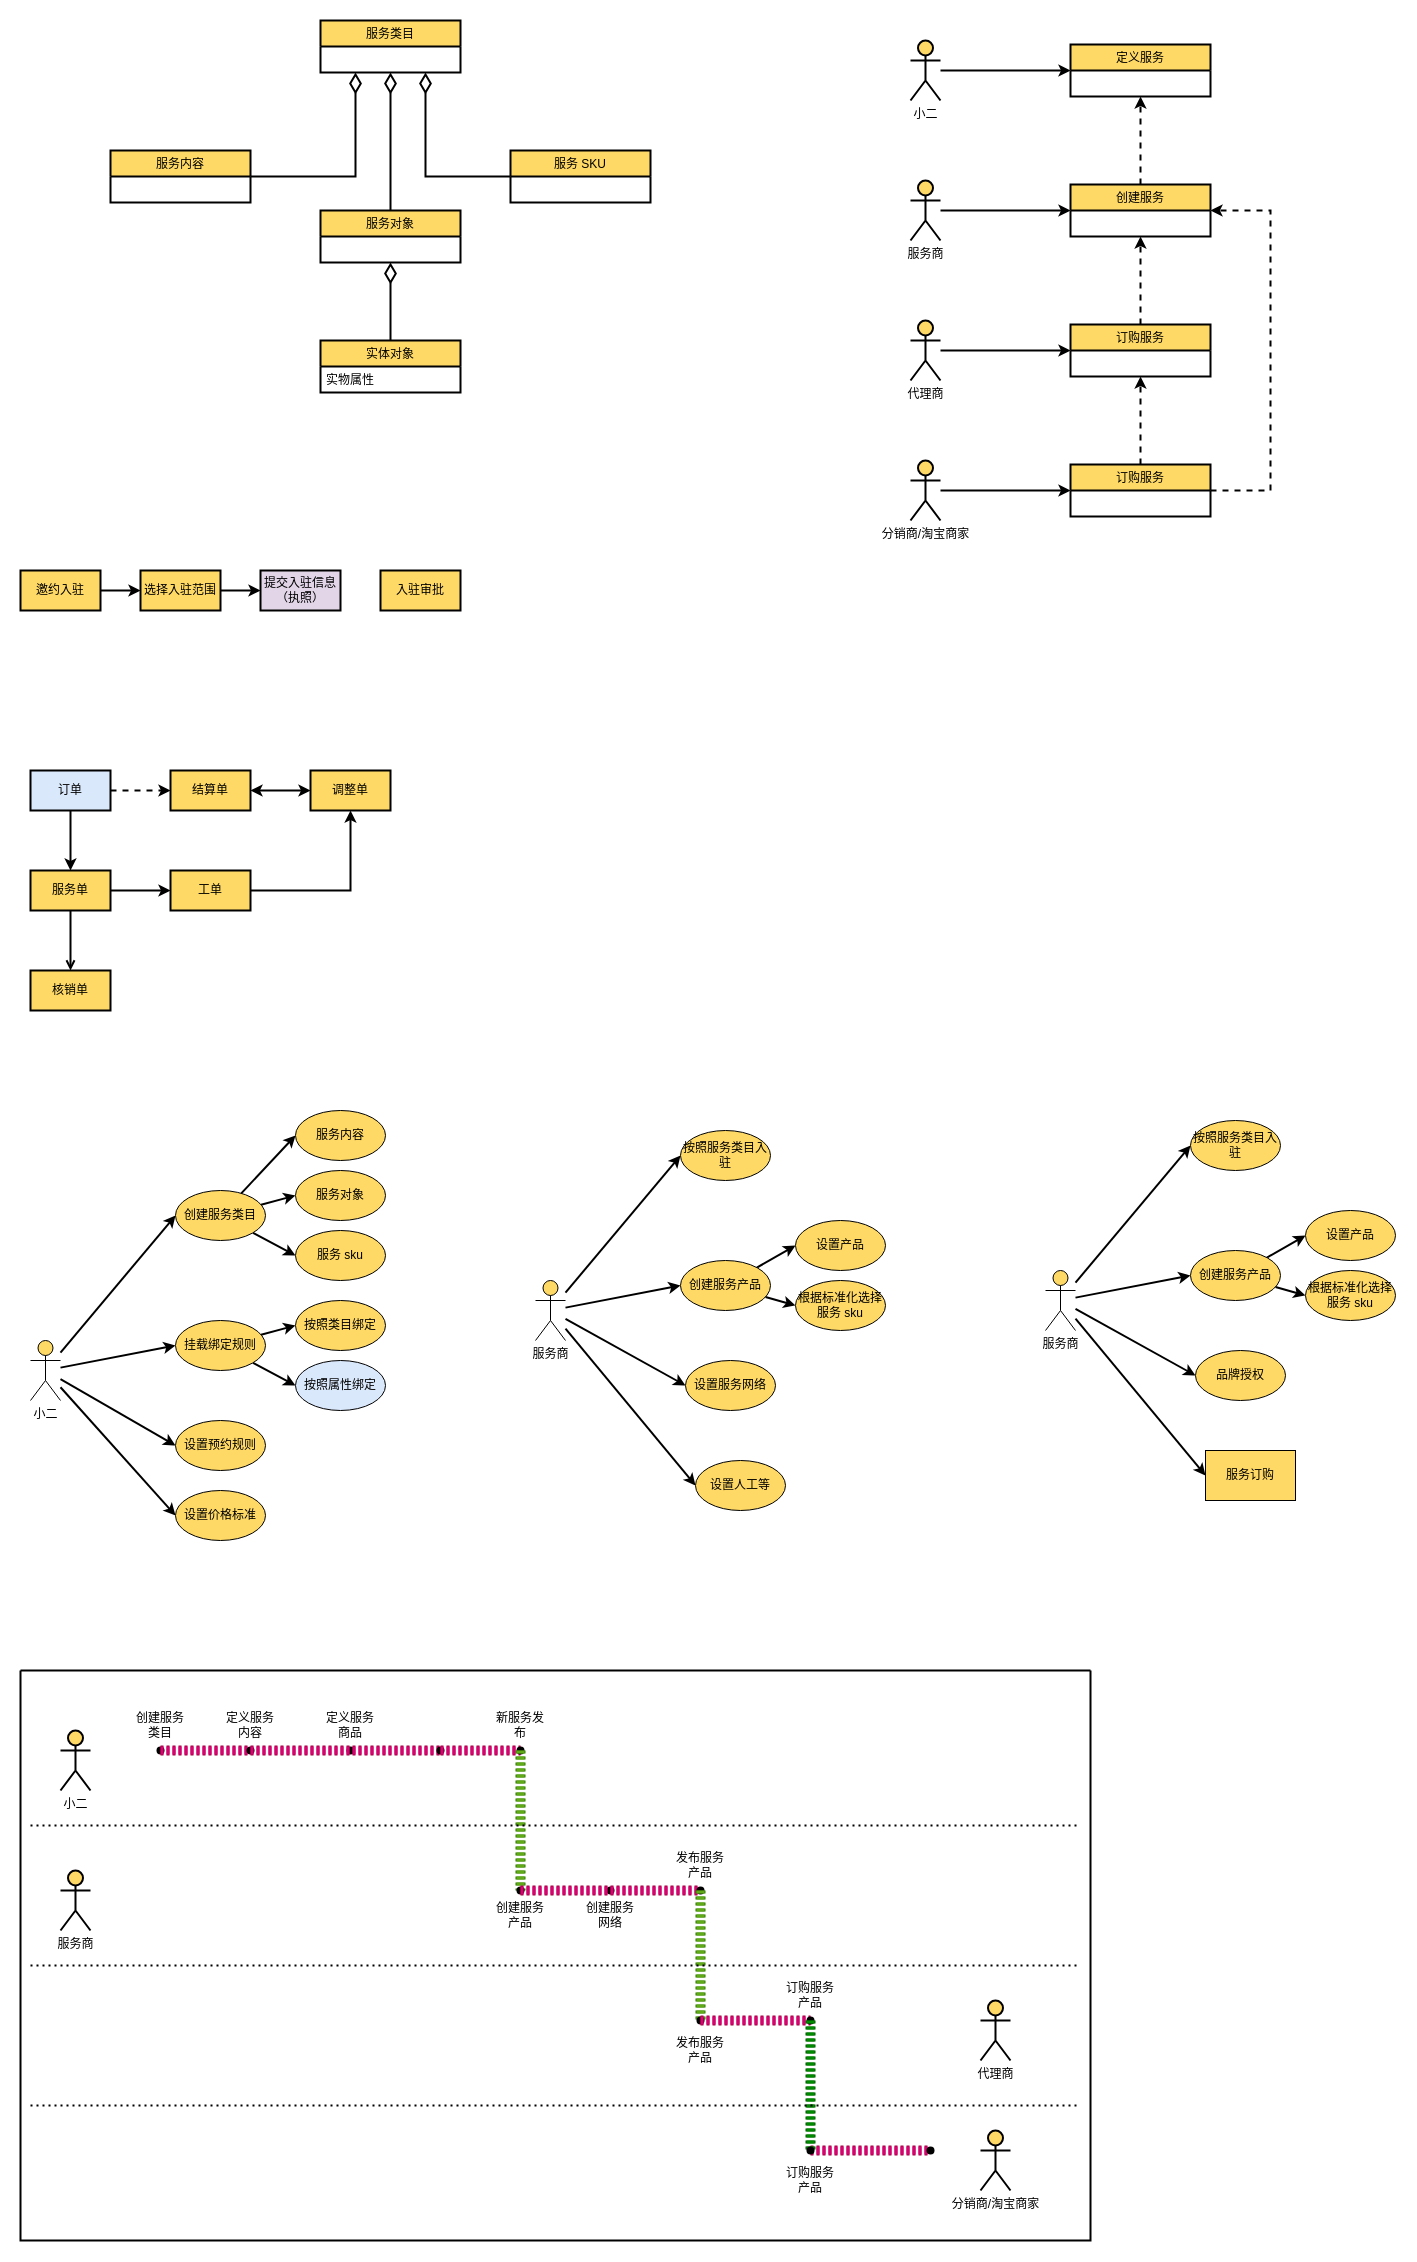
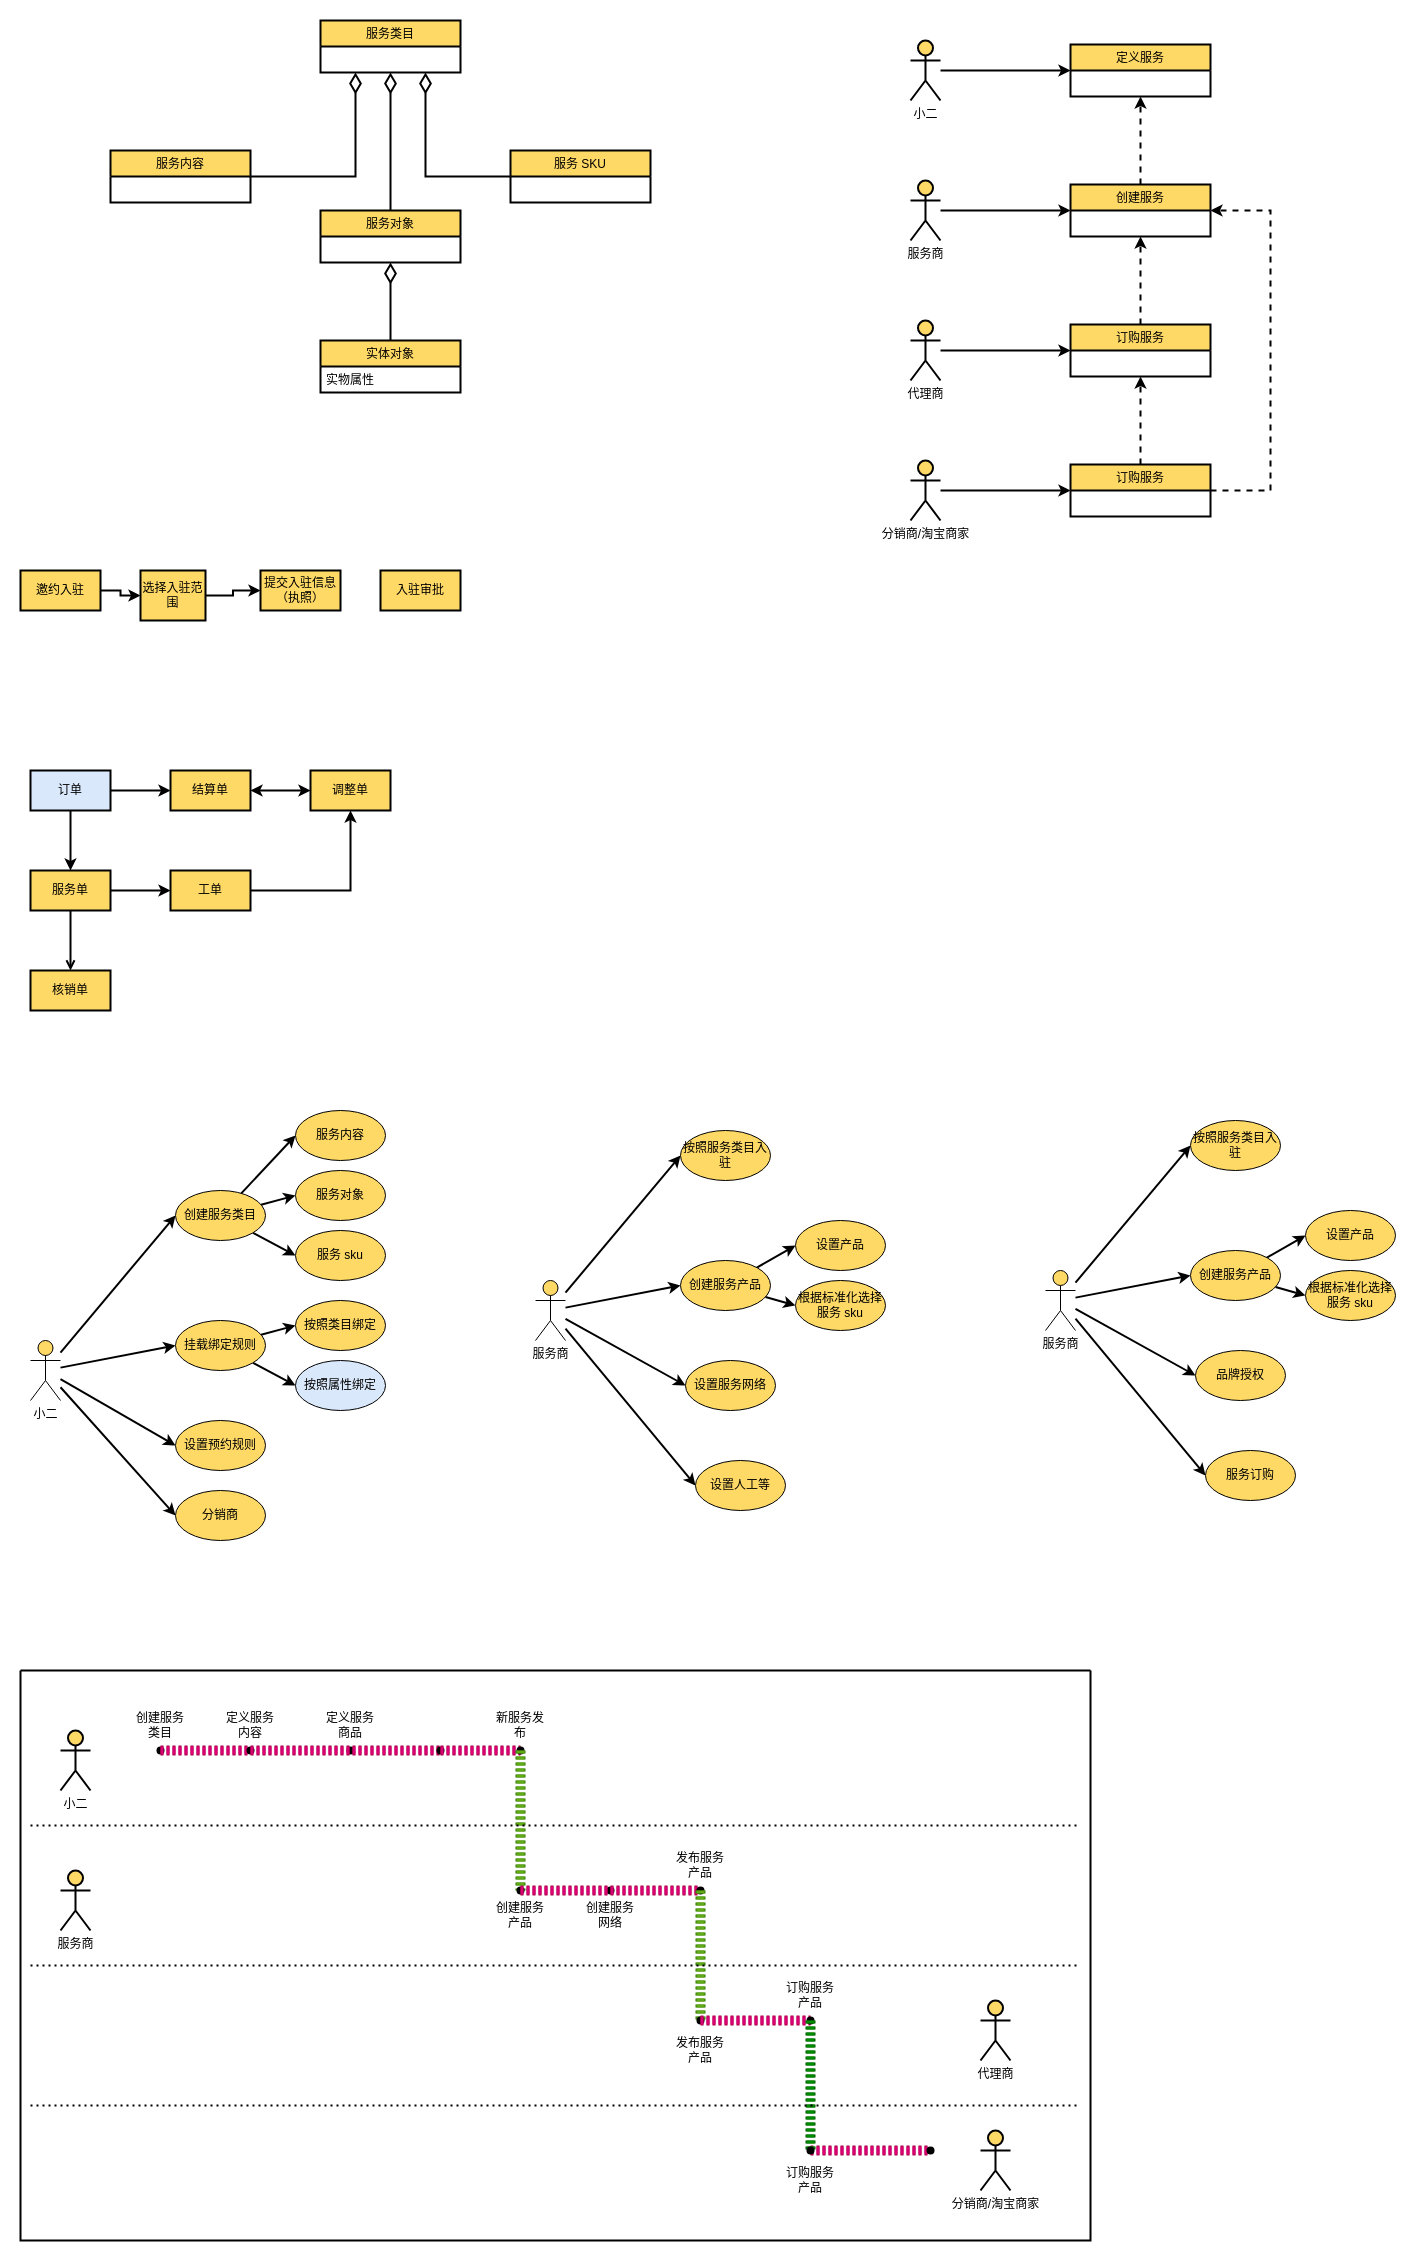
node "选择入驻范围": size 80x40 -> 65x50
node "提交入驻信息 （执照）": fillcolor #e1d5e7 -> #ffd966
edge "订单" -> "结算单": style dashed -> solid
node "服务订购": shape rectangle -> ellipse
node "设置价格标准": label "设置价格标准" -> "分销商"
